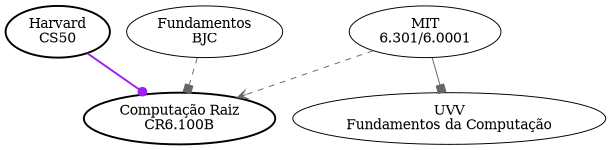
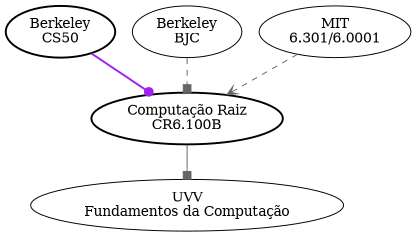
node "Harvard CS50": label "Harvard CS50" -> "Berkeley CS50"
node "Fundamentos BJC": label "Fundamentos BJC" -> "Berkeley BJC"
edge "MIT 6.301/6.0001" -> "UVV Fundamentos da Computação": now "Computação Raiz CR6.100B" -> "UVV Fundamentos da Computação"
